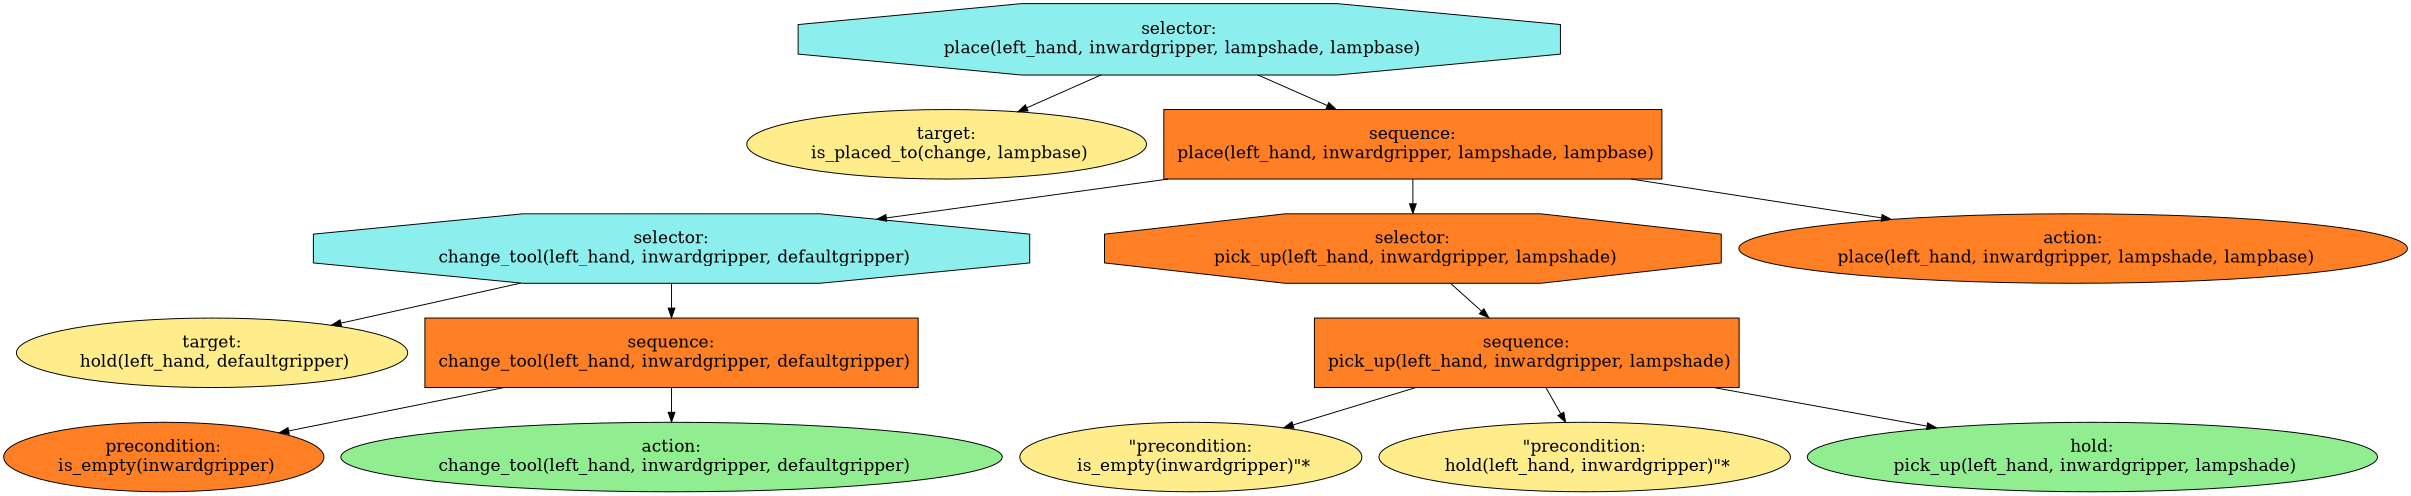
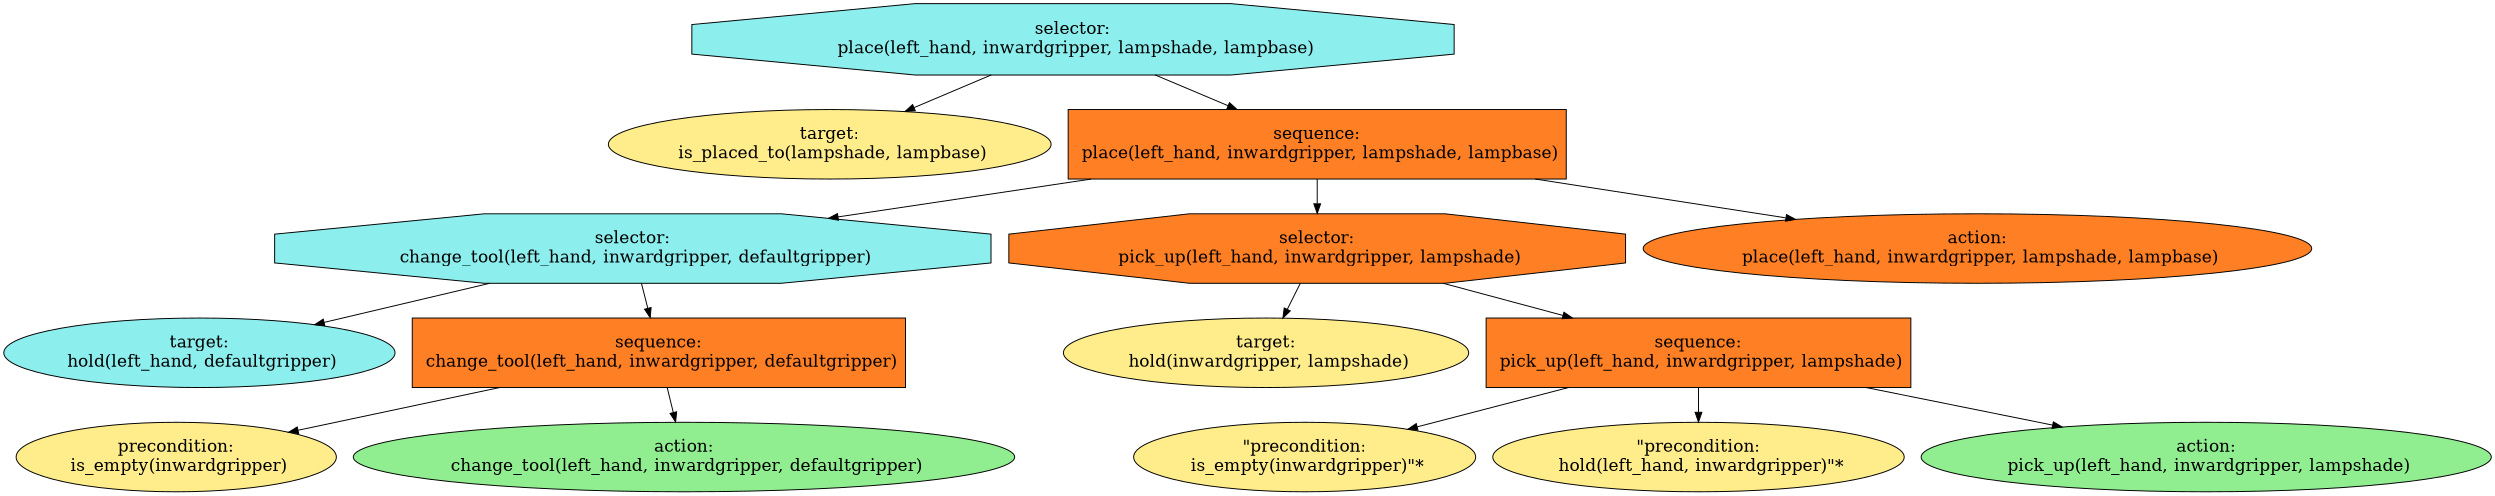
node "target: is_placed_to(change, lampbase)": label "target: is_placed_to(change, lampbase)" -> "target: is_placed_to(lampshade, lampbase)"
node "target: hold(left_hand, defaultgripper)": fillcolor lightgoldenrod1 -> darkslategray2
node "target: hold(inwardgripper, lampshade)": added
node "precondition: is_empty(inwardgripper)": fillcolor chocolate1 -> lightgoldenrod1
node "hold: pick_up(left_hand, inwardgripper, lampshade)": label "hold: pick_up(left_hand, inwardgripper, lampshade)" -> "action: pick_up(left_hand, inwardgripper, lampshade)"
